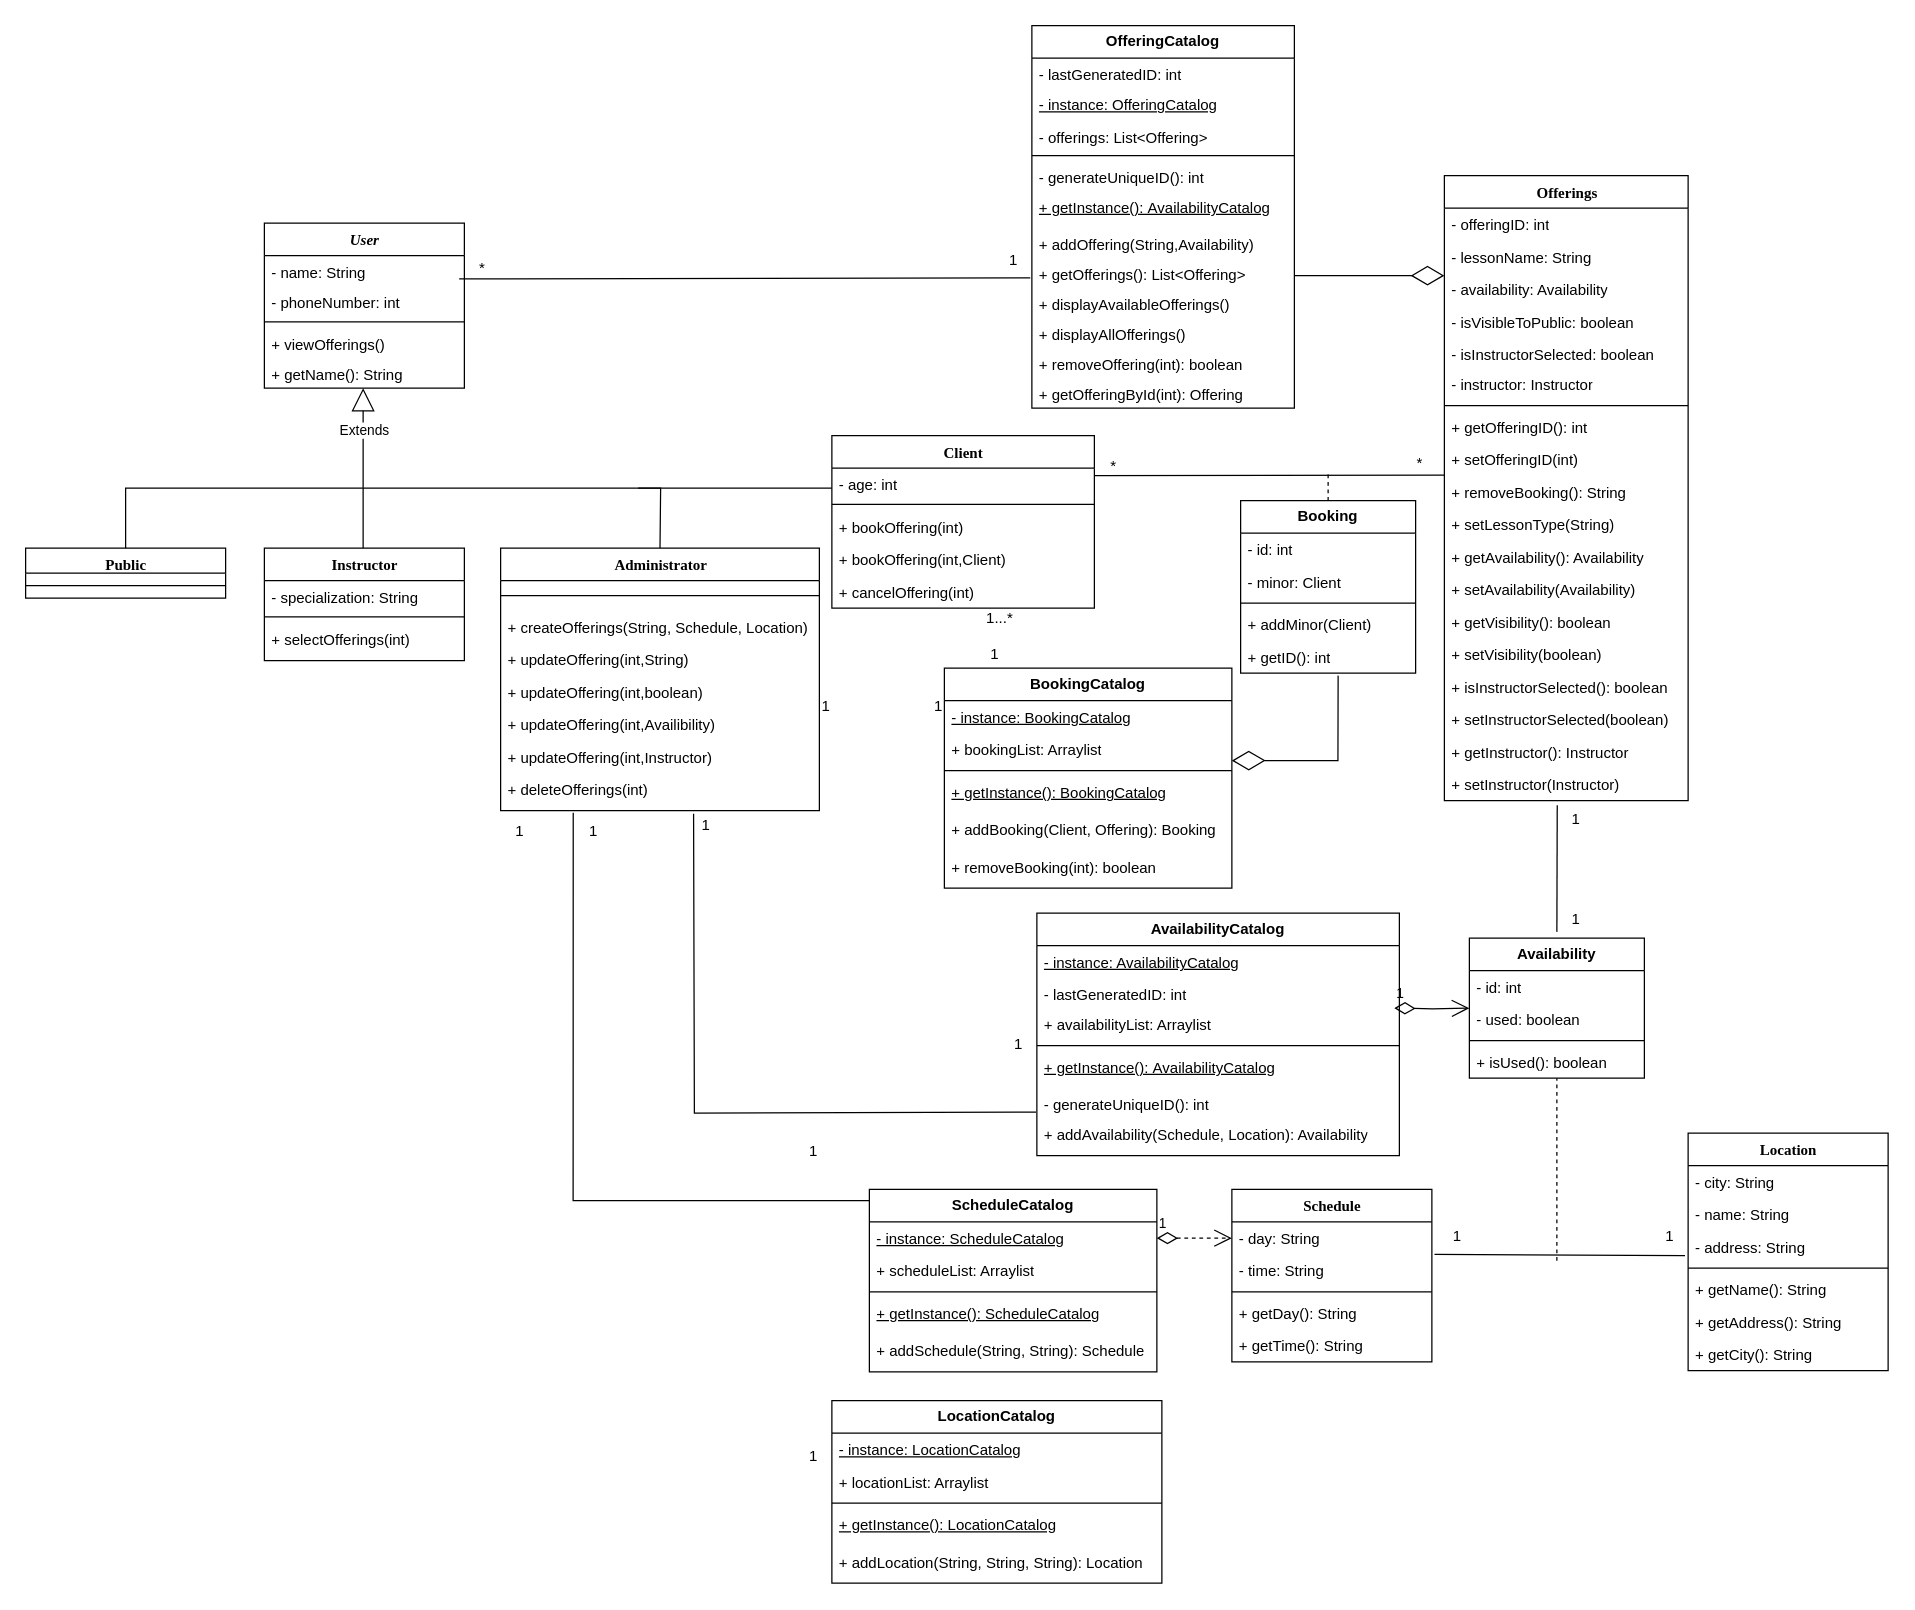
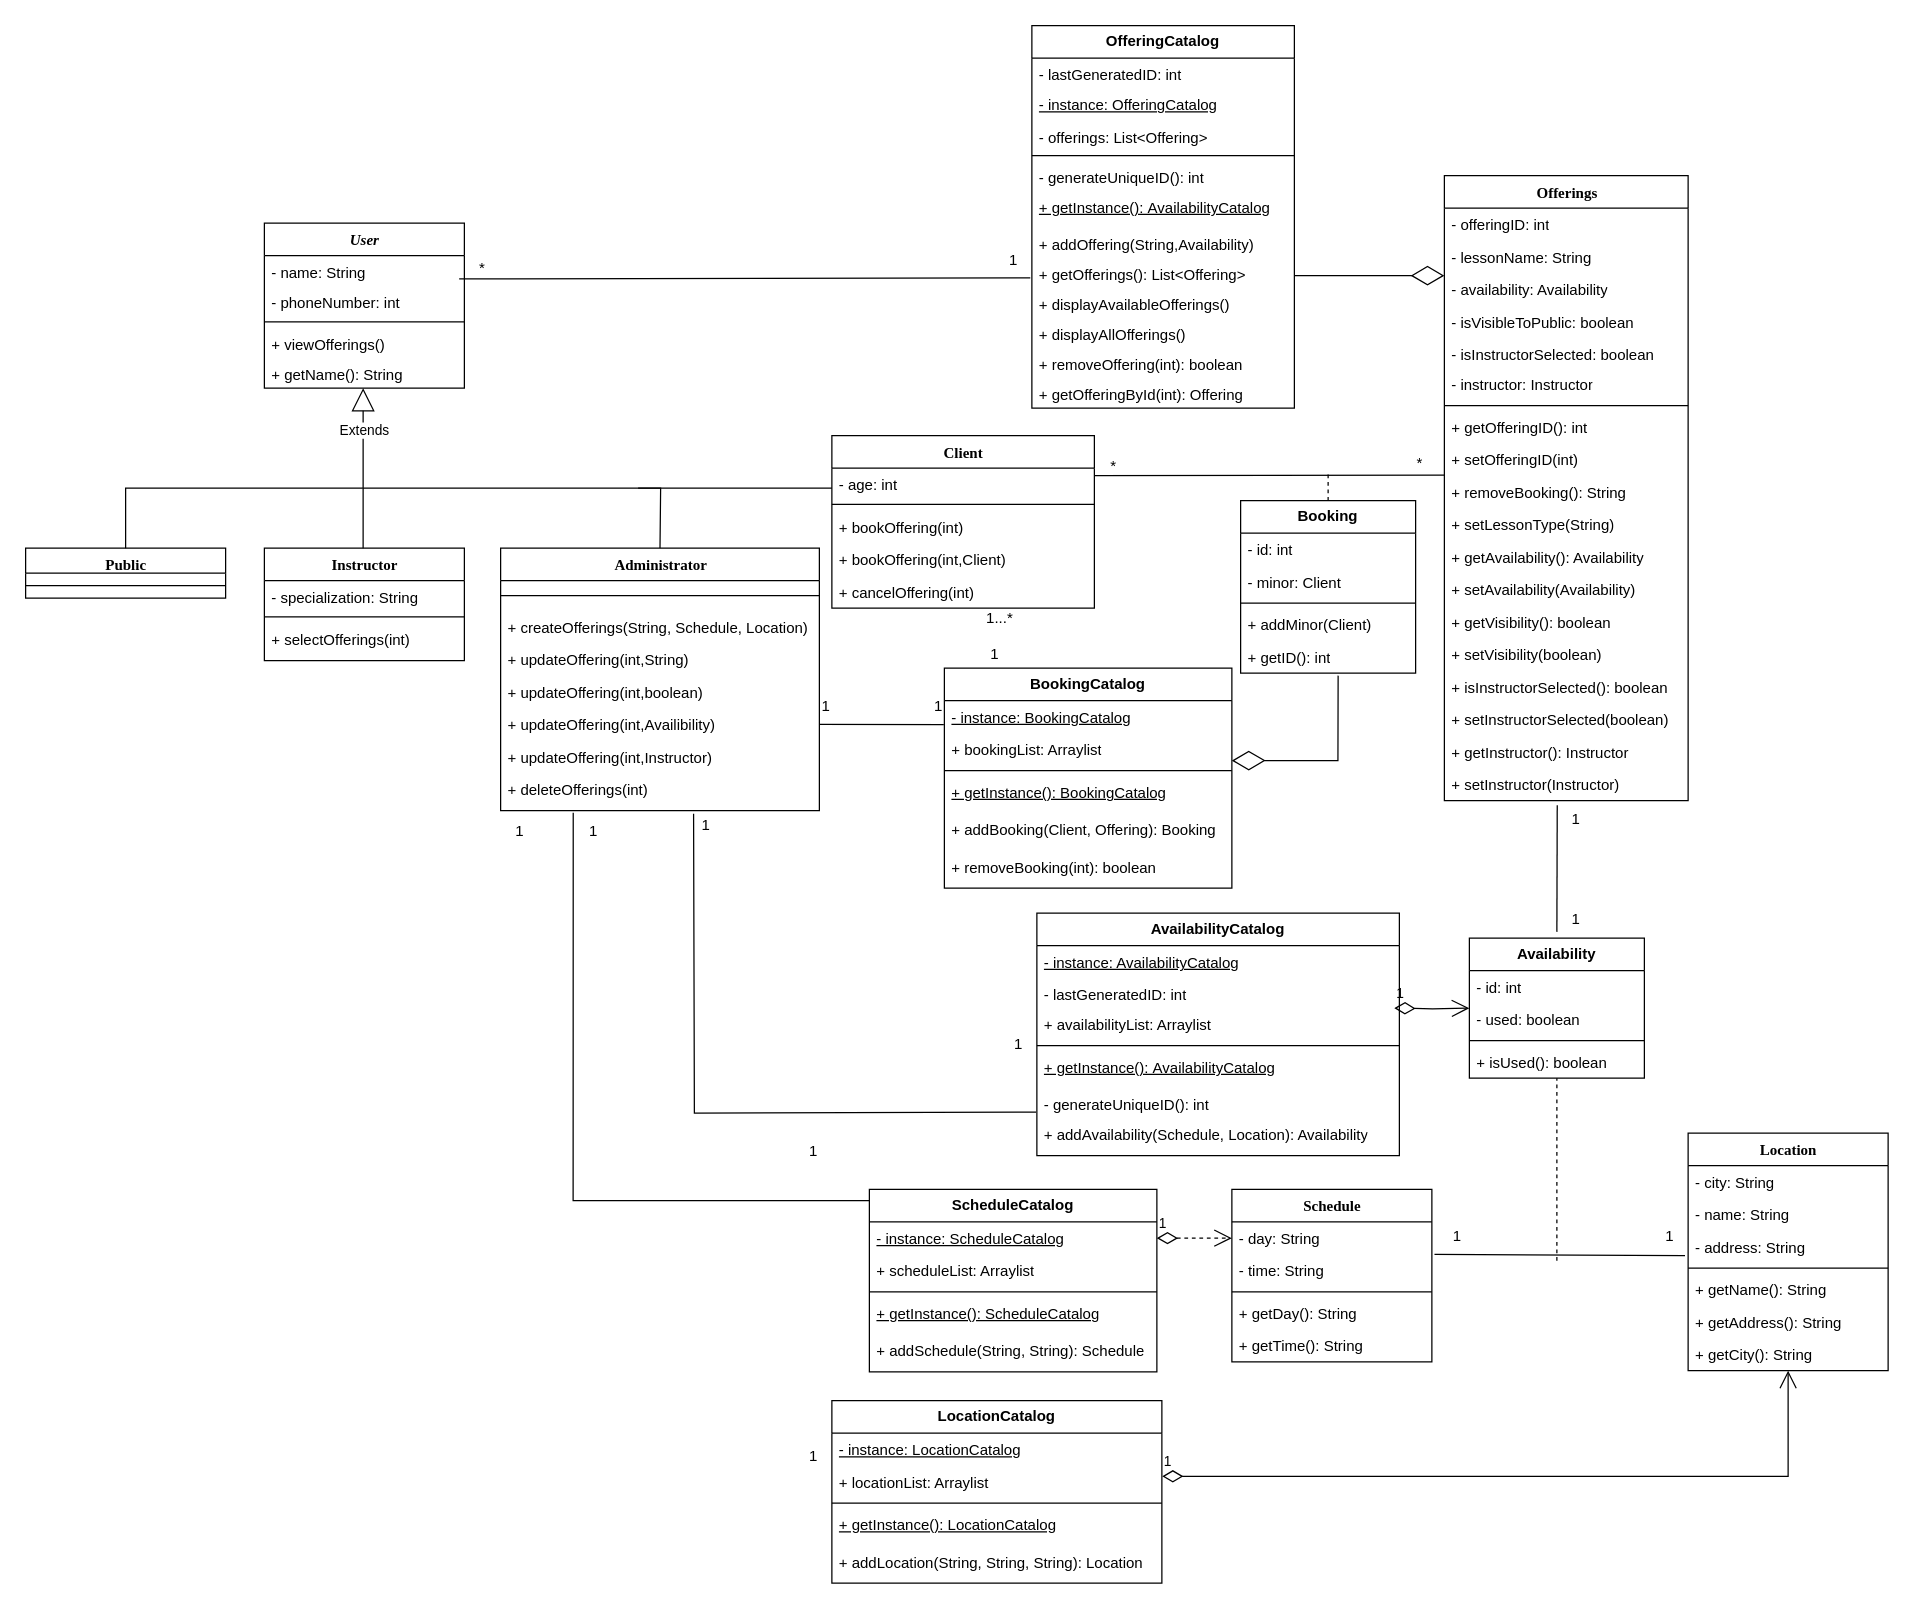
edge "- instance: BookingCatalog" -- "+ updateOffering(int,Availibility)": added
edge "Location" -- "+ locationList: Arraylist": added, label "1"
